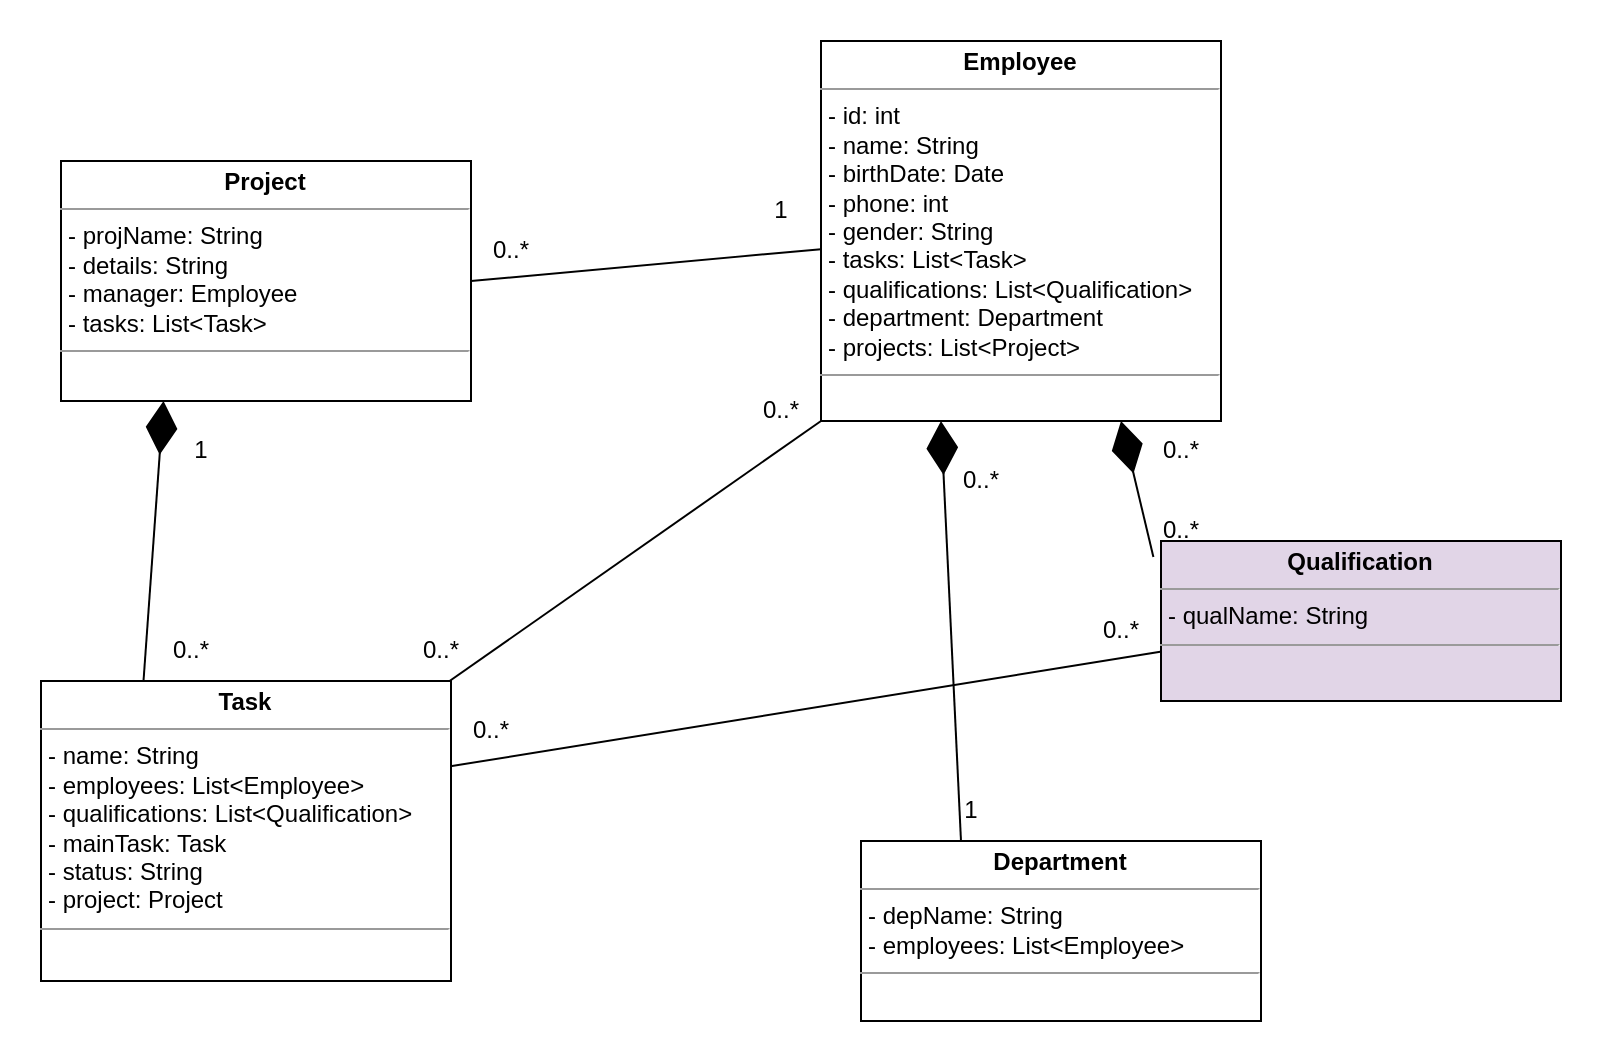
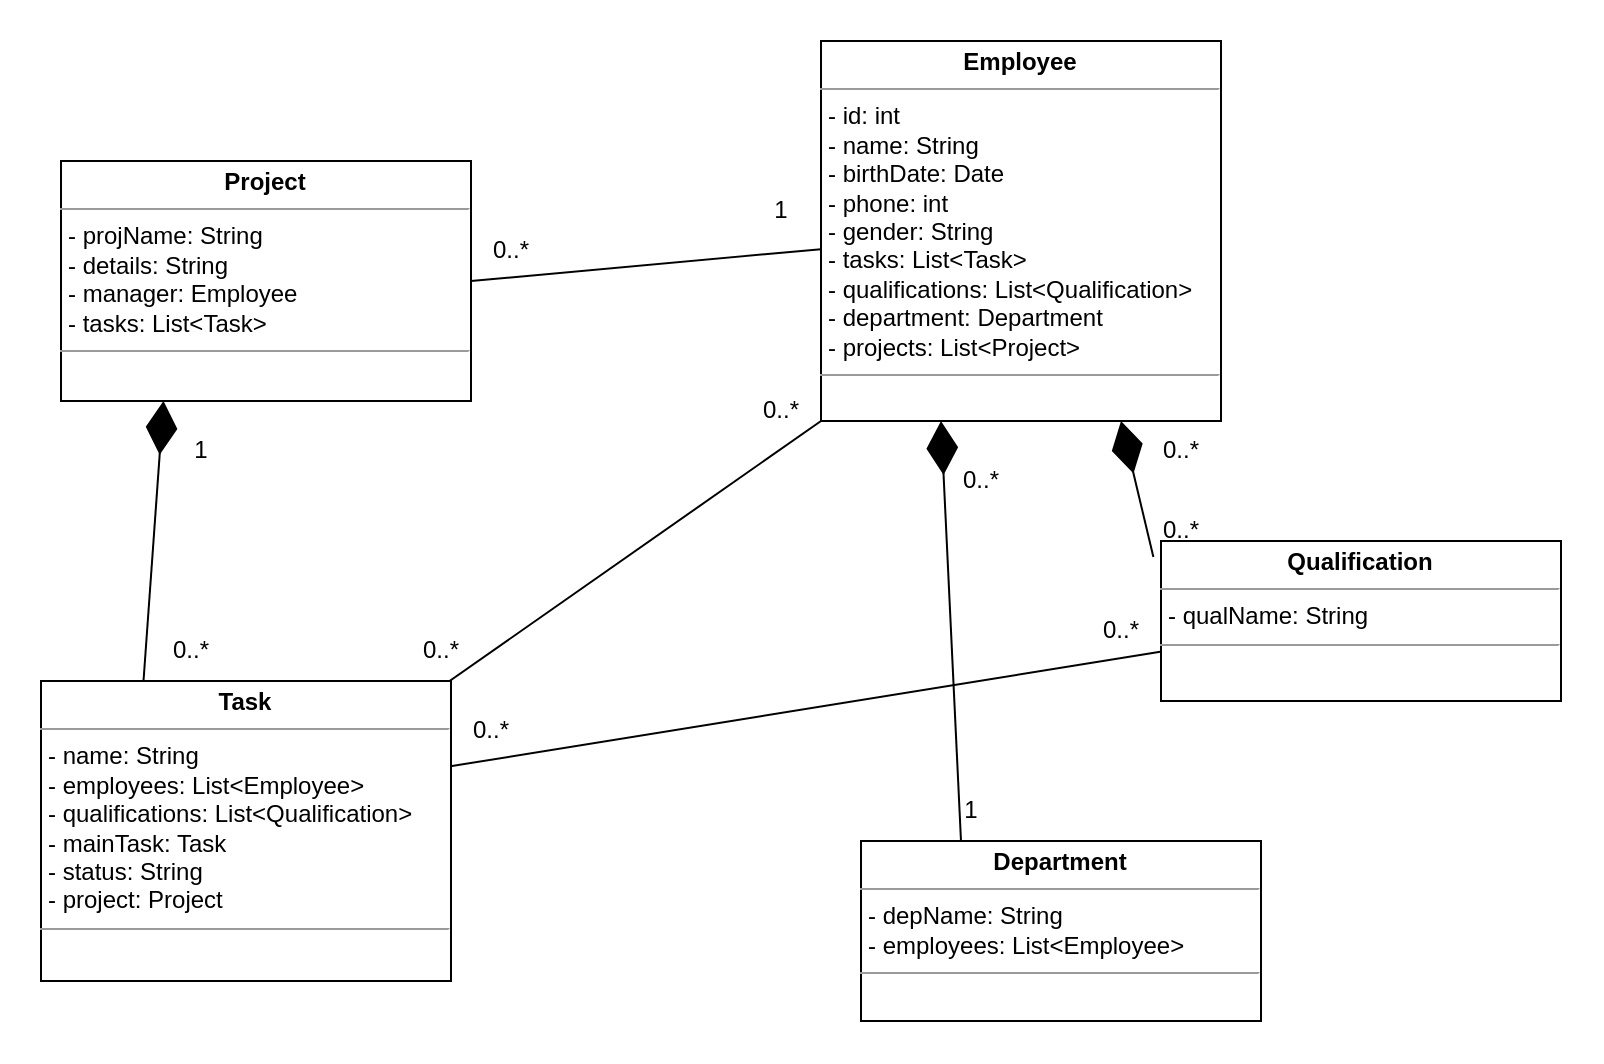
node "Qualification - qualName: String": fillcolor #e1d5e7 -> #ffffff
